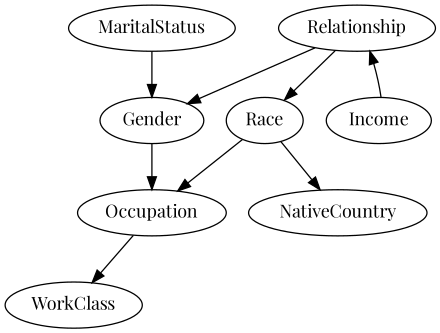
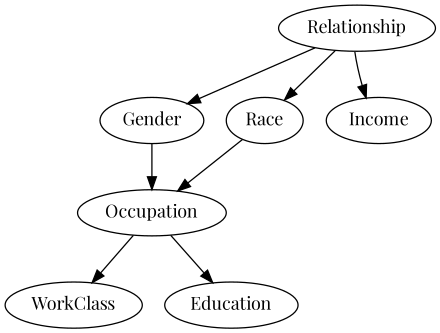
node "MaritalStatus": removed
edge "Income" -> "Relationship": reversed
node "NativeCountry": removed
node "Education": added
